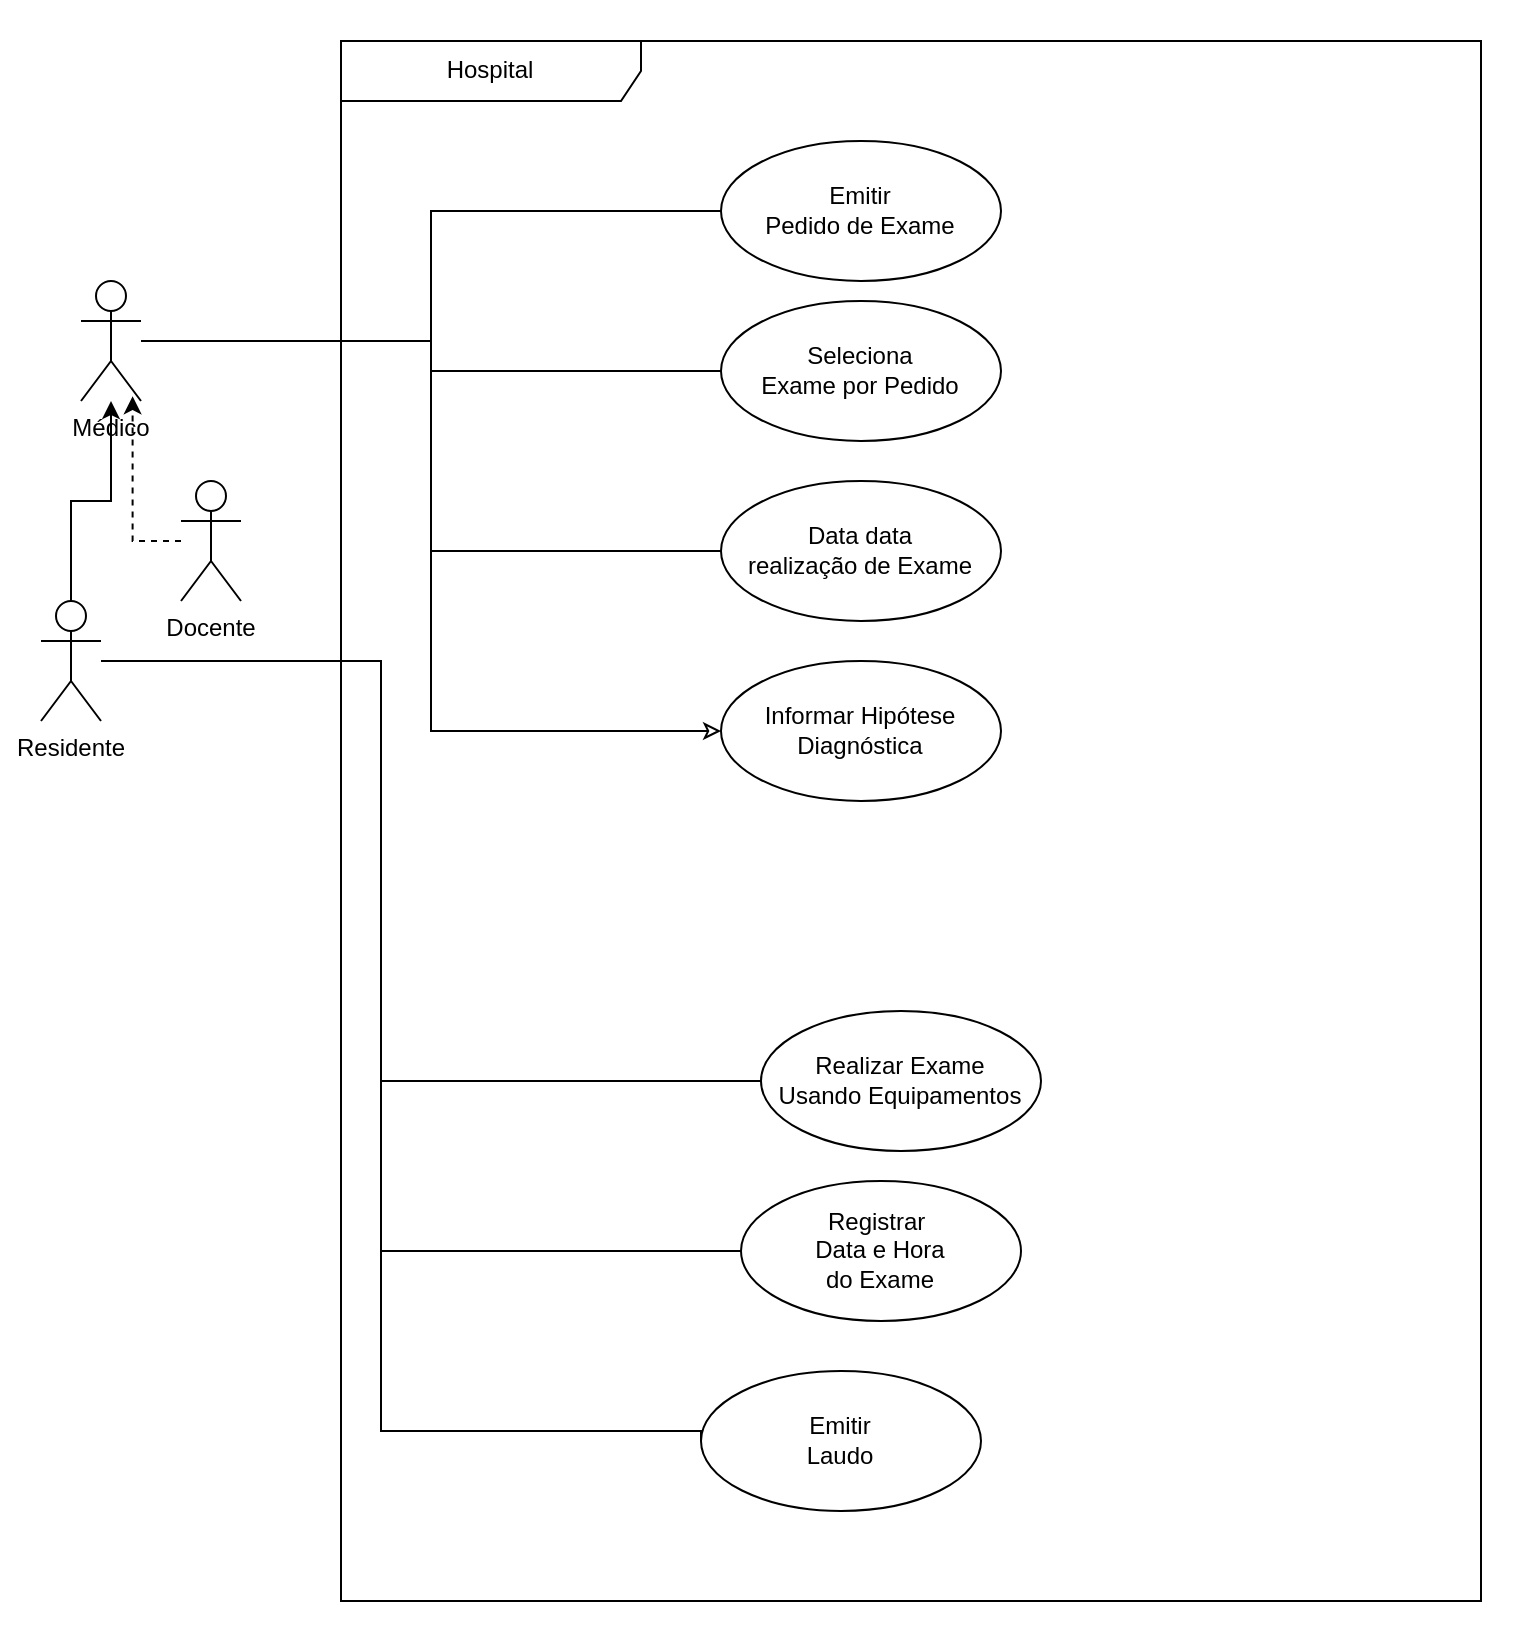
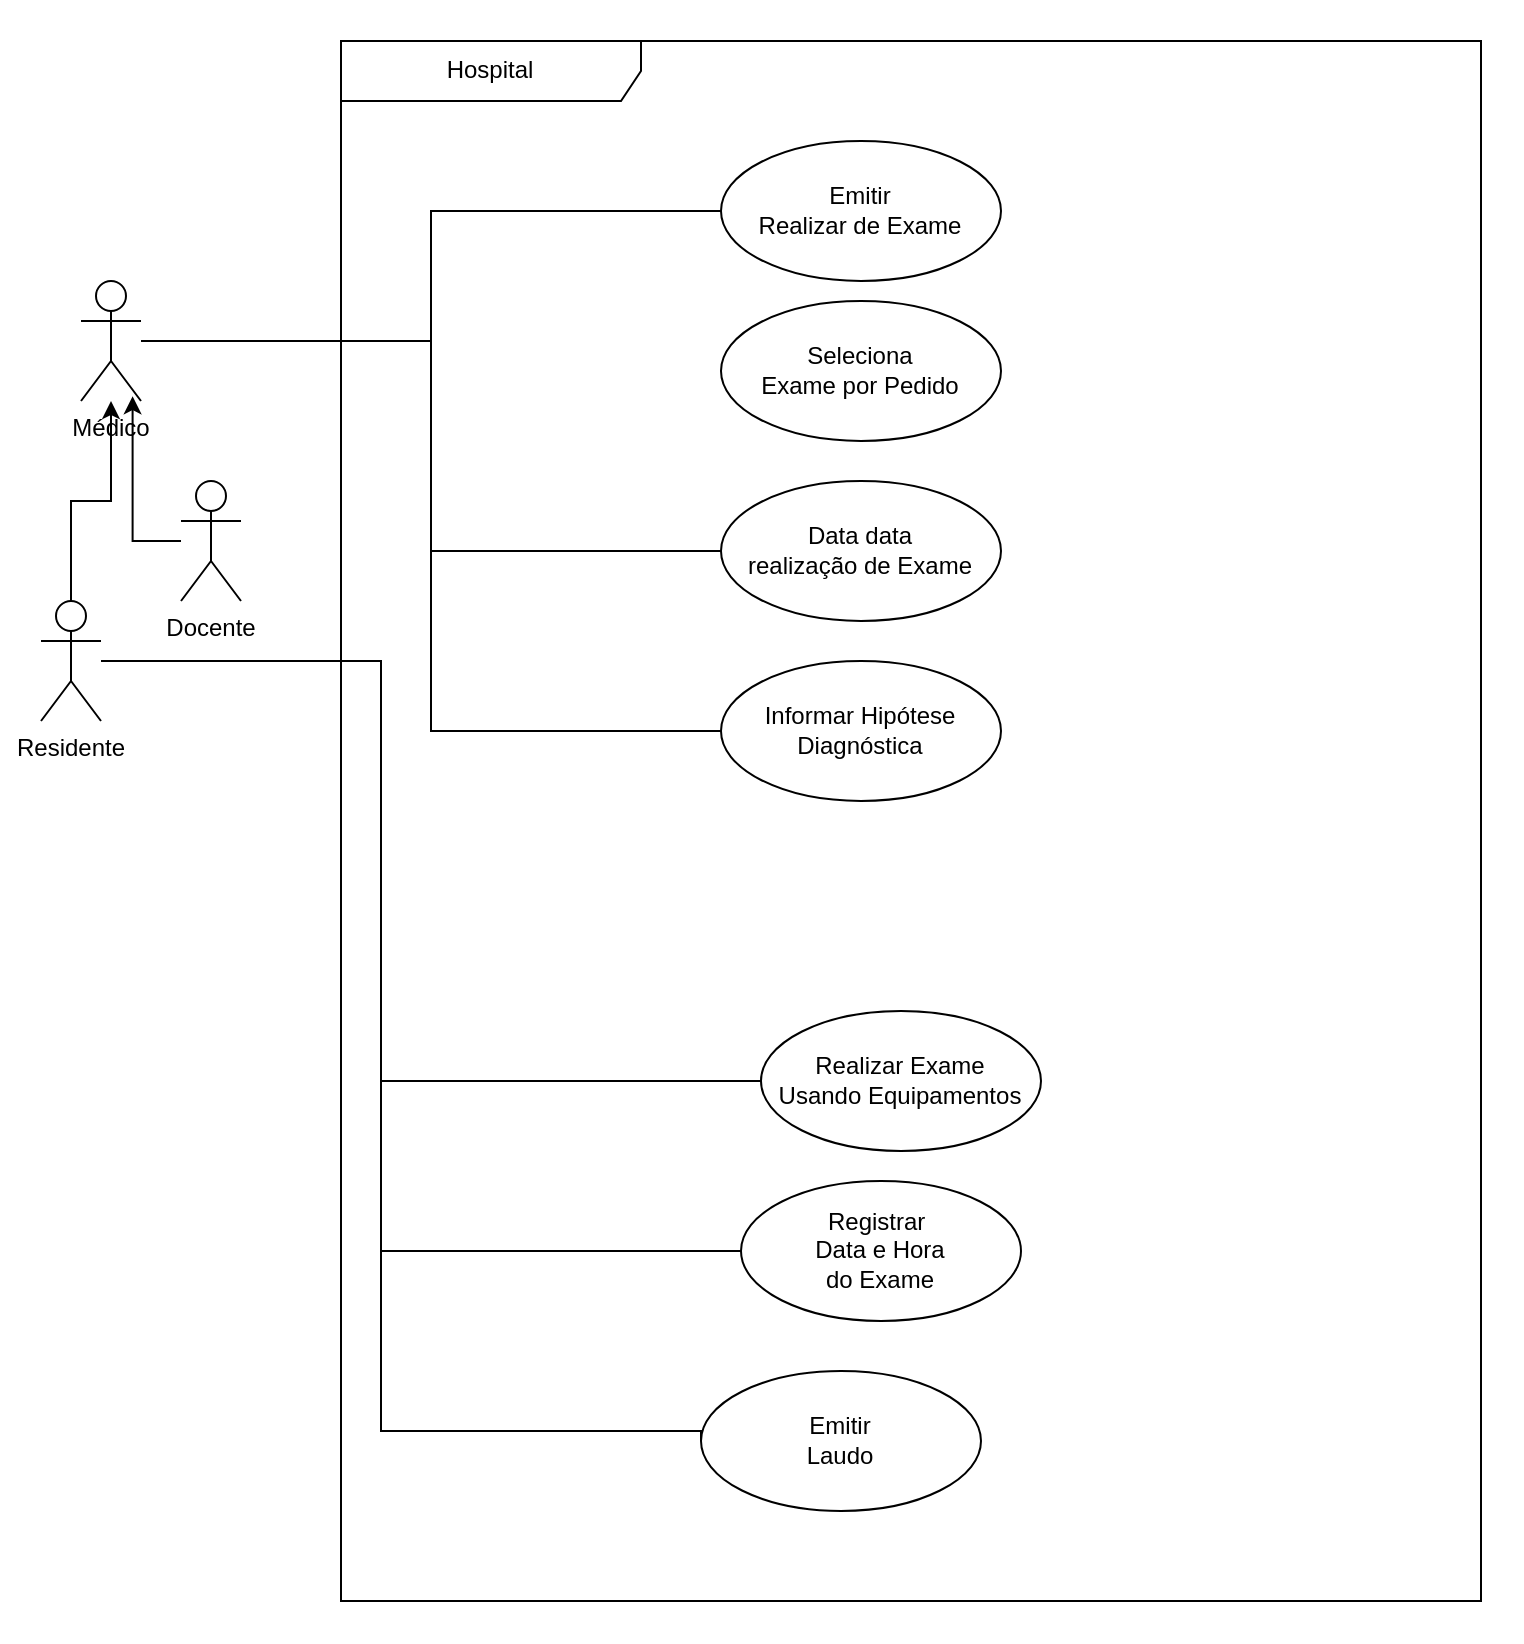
node "Emitir Pedido de Exame": label "Emitir Pedido de Exame" -> "Emitir Realizar de Exame"
edge "Médico" -- "Seleciona Exame por Pedido": removed
edge "Docente" -> "Médico": style dashed -> solid
edge "Médico" -> "Informar Hipótese Diagnóstica": arrowhead classic -> none
